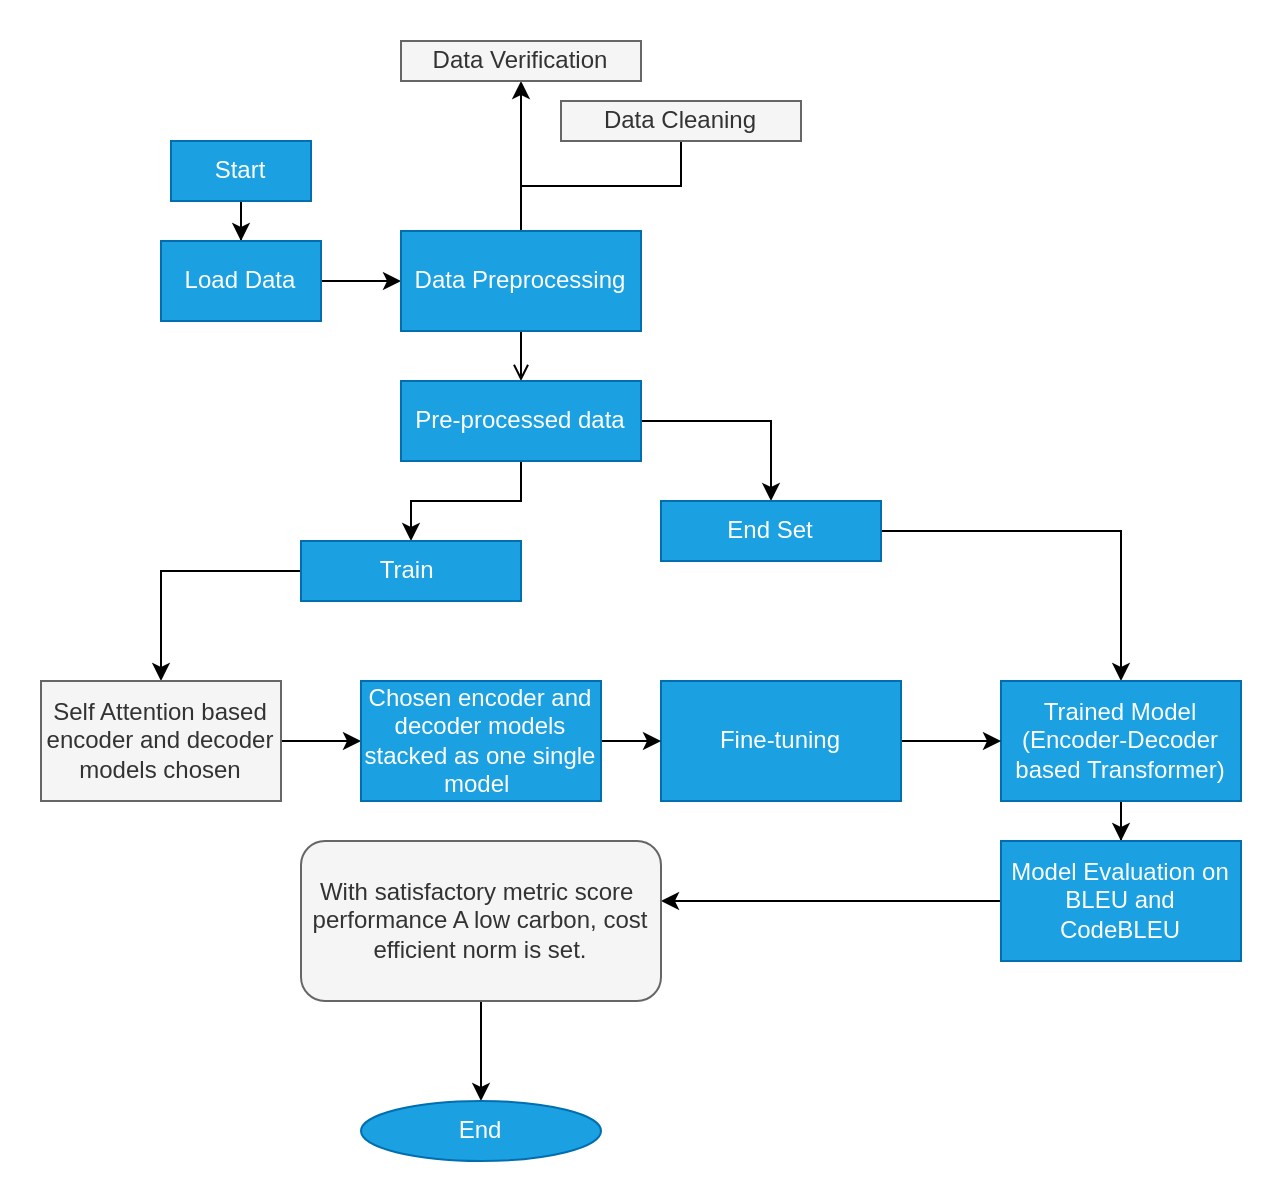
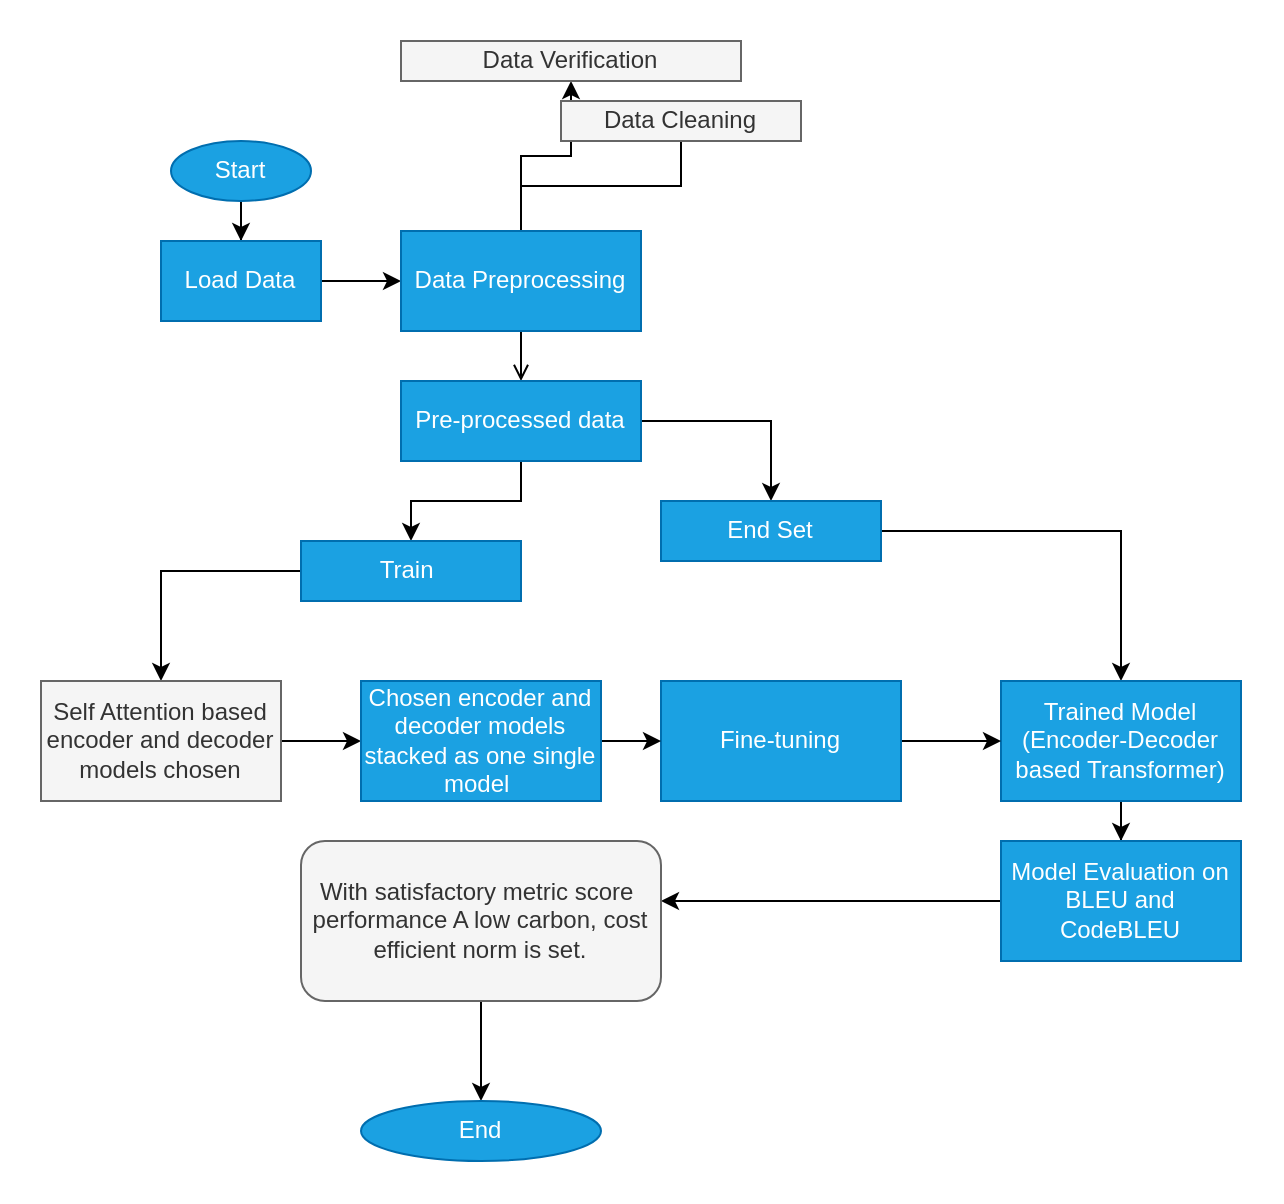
node "Data Verification": size 240x40 -> 340x40
node "Start": shape rectangle -> ellipse
